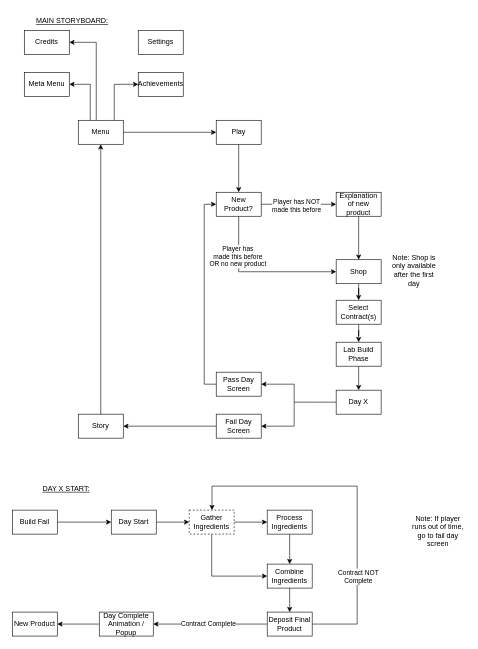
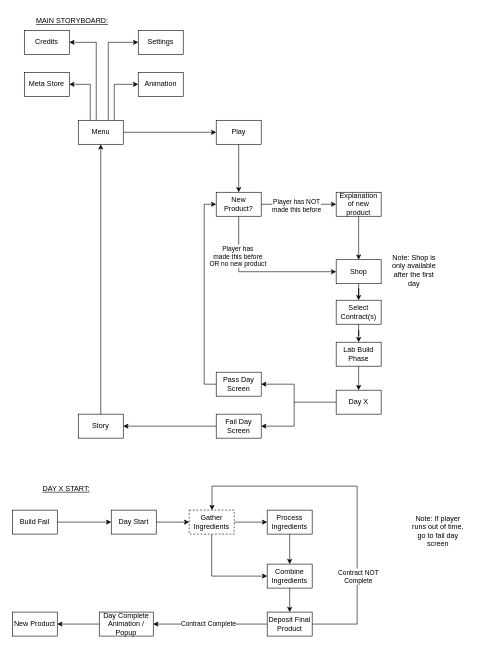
edge "Menu" -> "Settings": added
node "Meta Menu": label "Meta Menu" -> "Meta Store"
node "Achievements": label "Achievements" -> "Animation"
